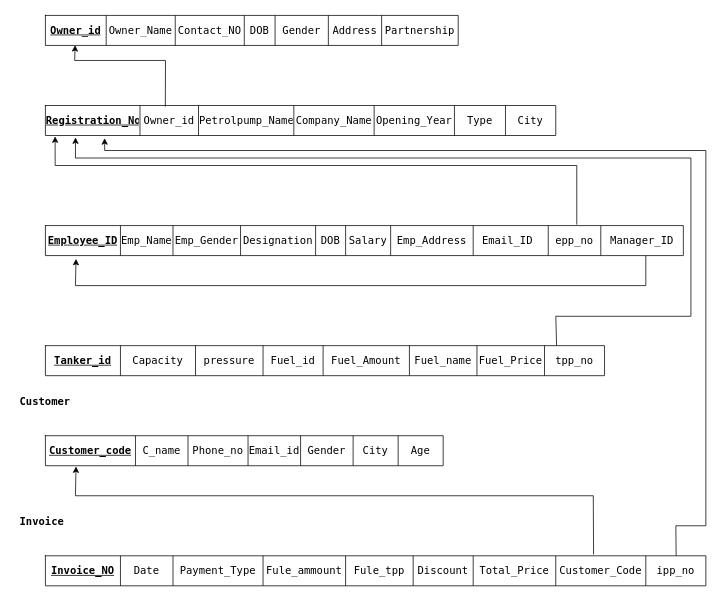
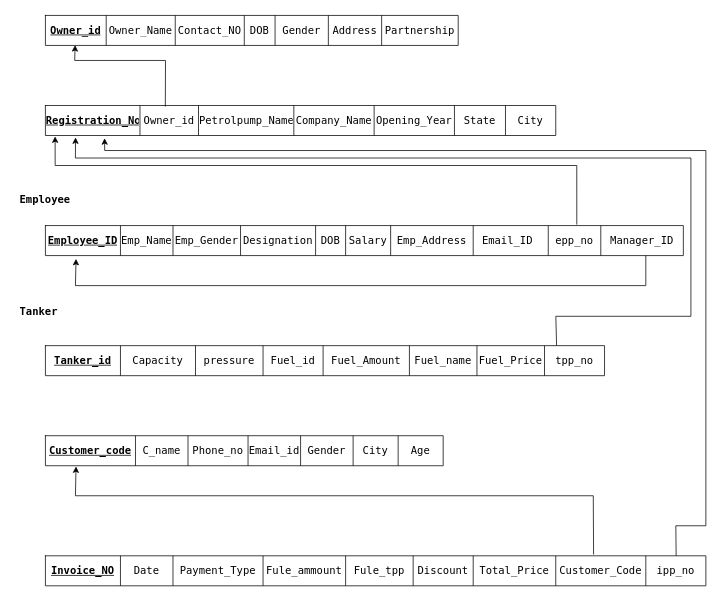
node "Type": label "Type" -> "State"
node "Employee": added
node "Tanker": added
node "Customer": removed
node "Invoice": removed
